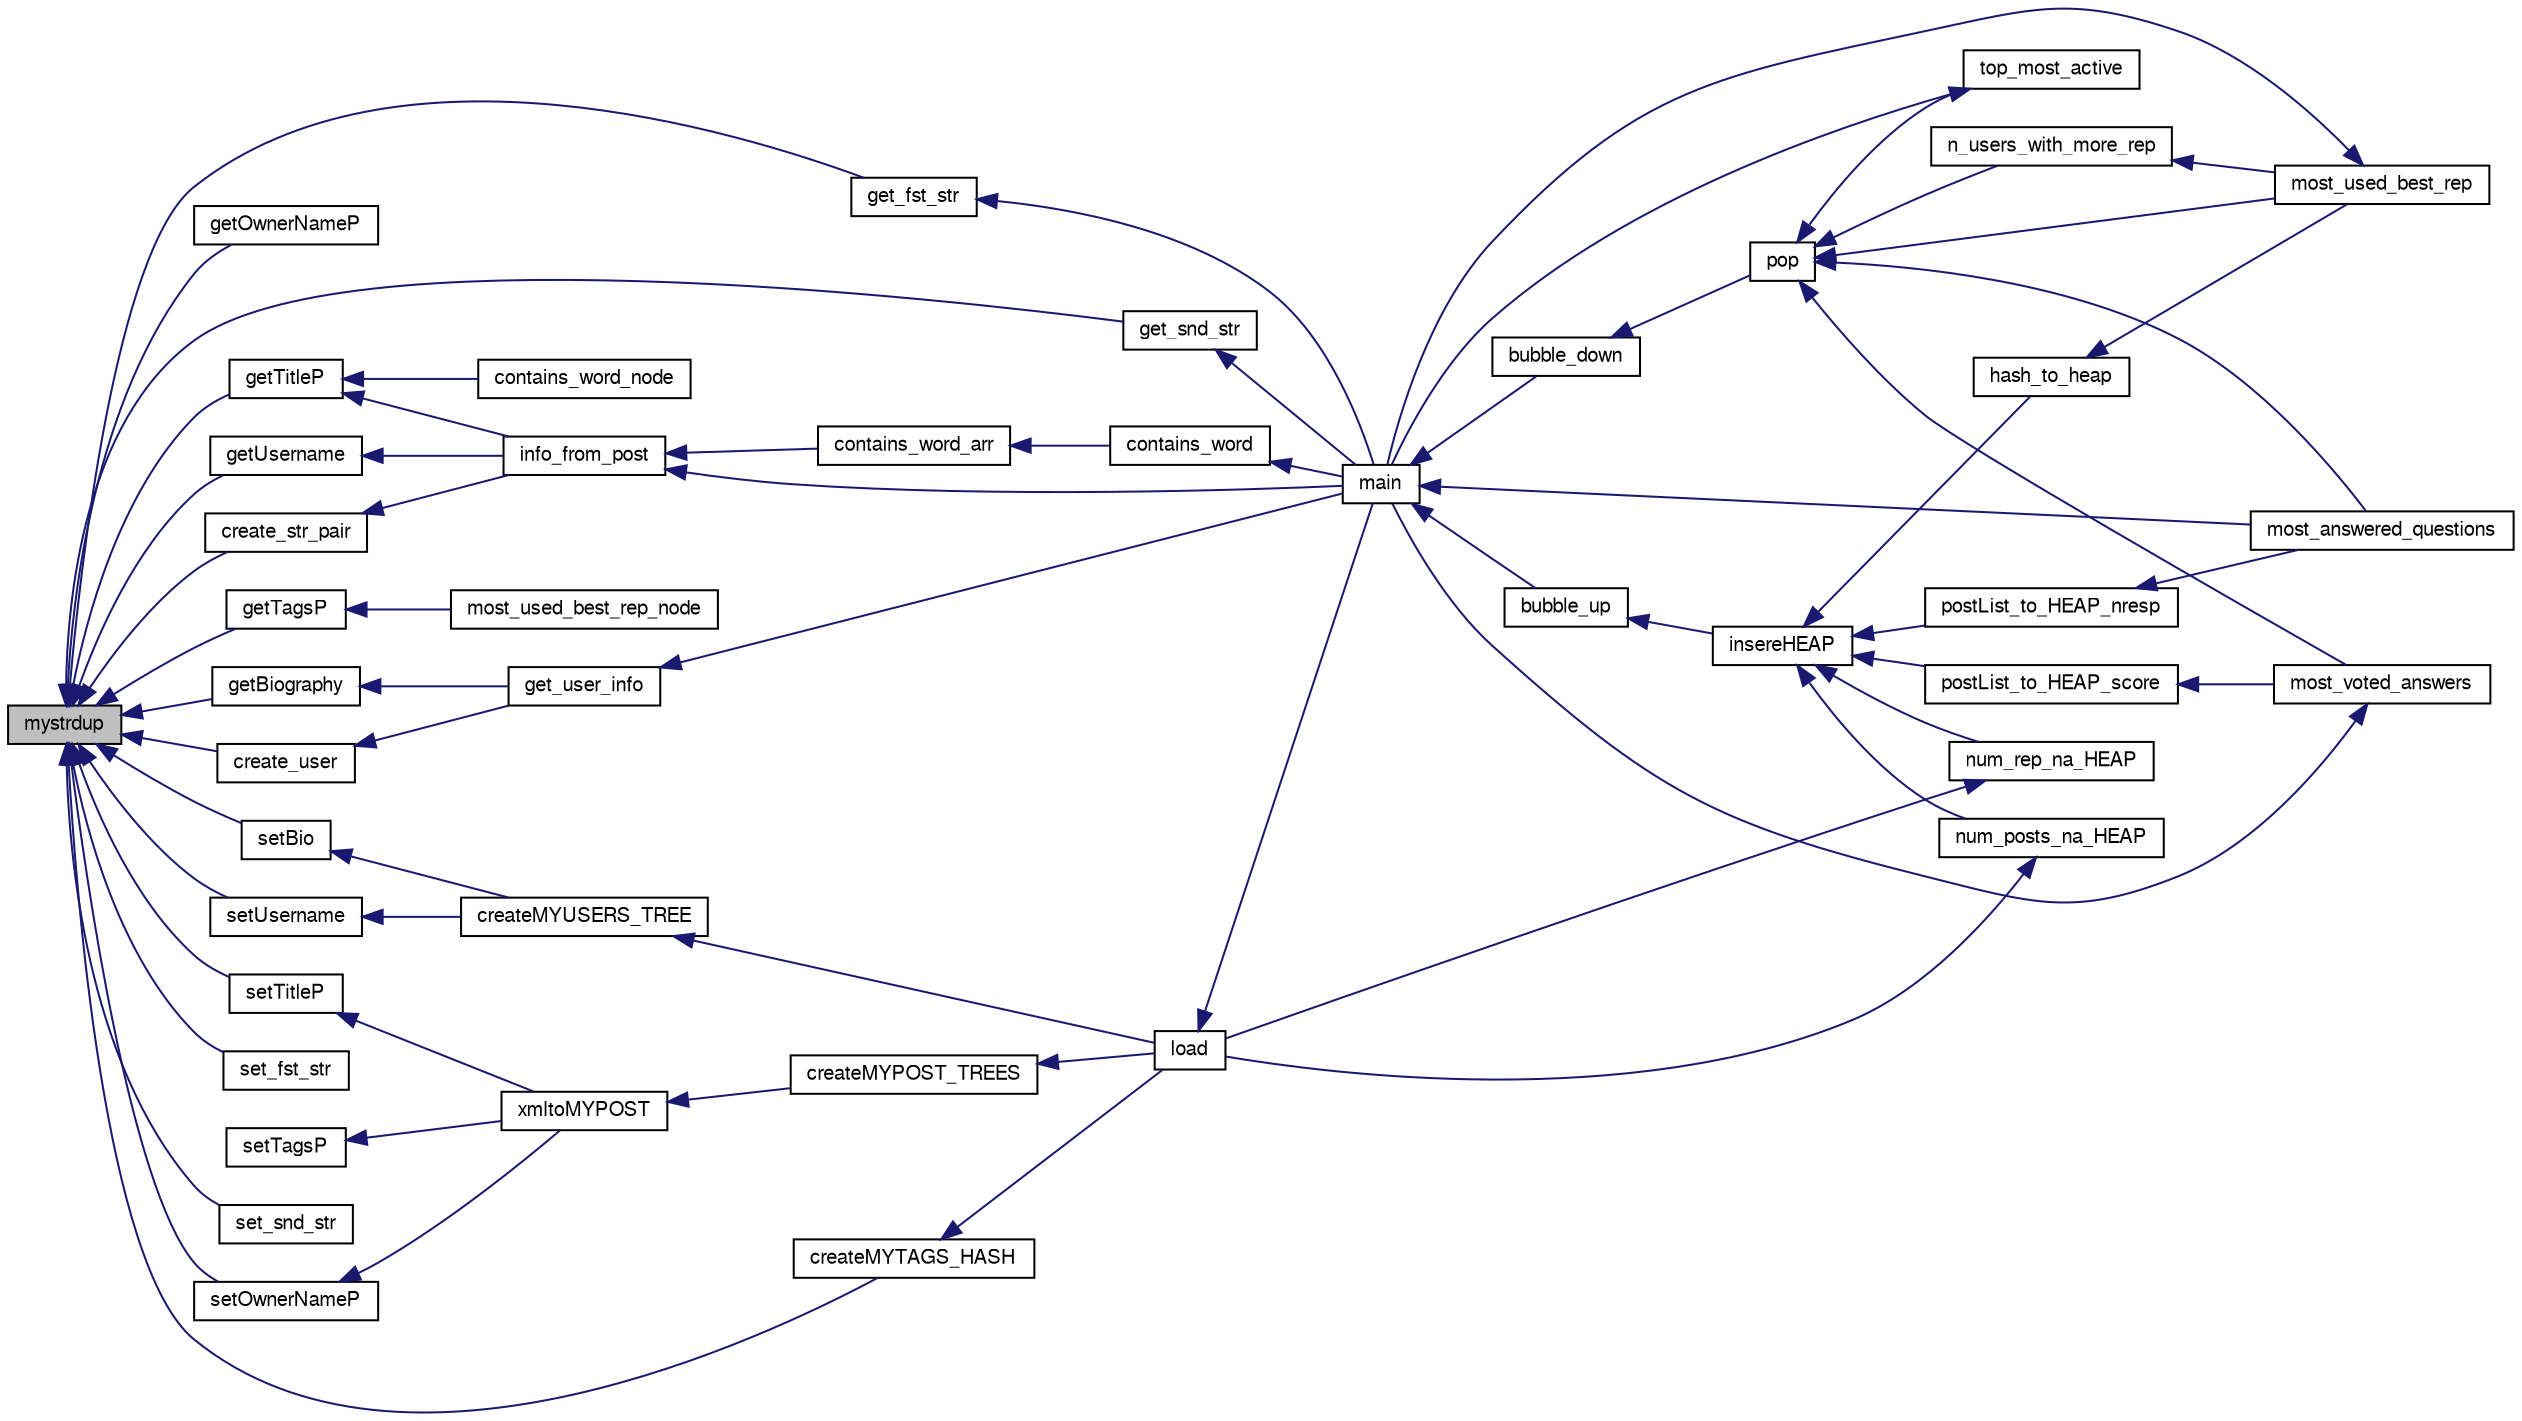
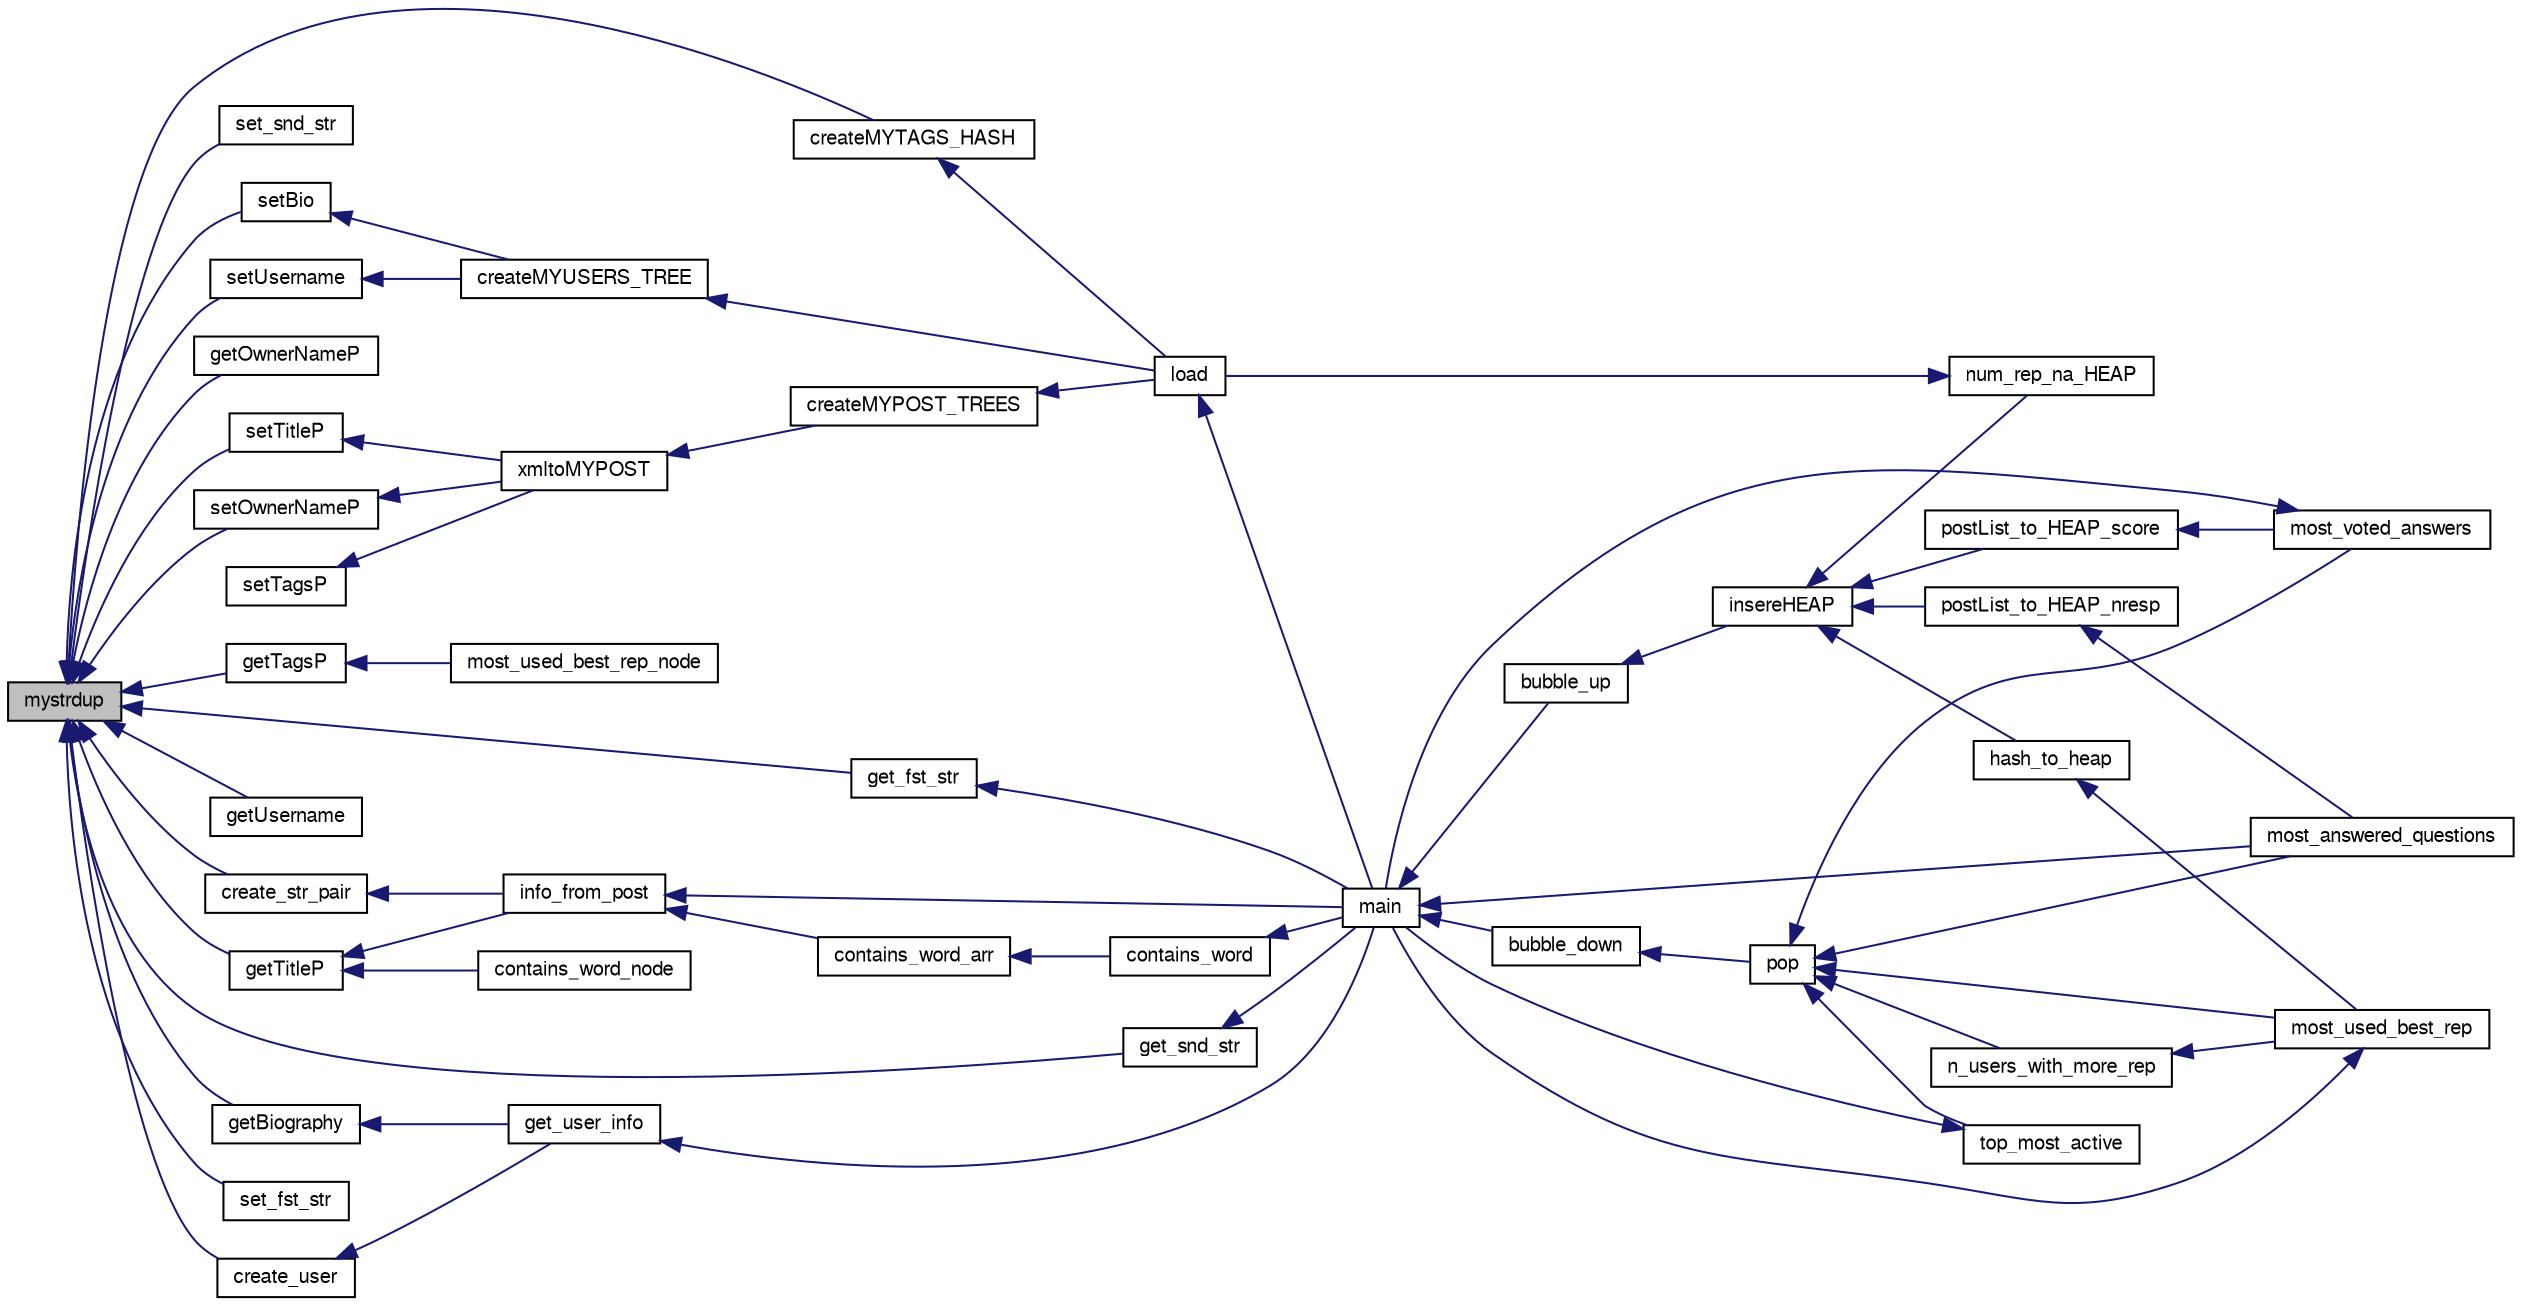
edge "info_from_post" -> "getUsername": removed
node "num_posts_na_HEAP": removed
